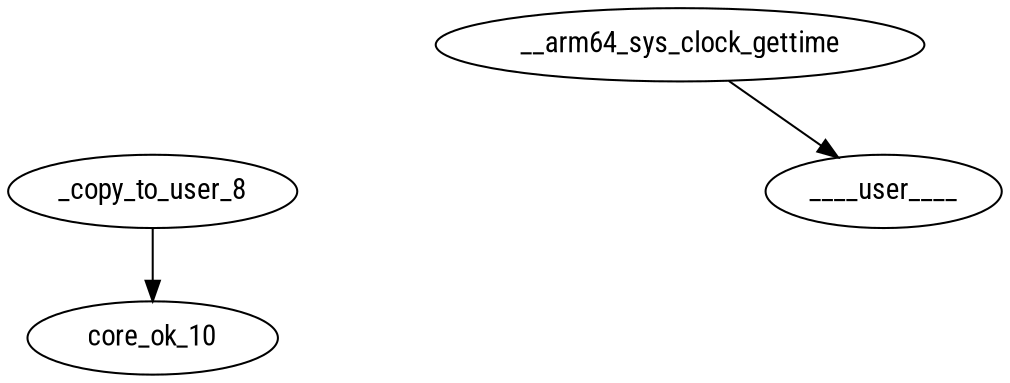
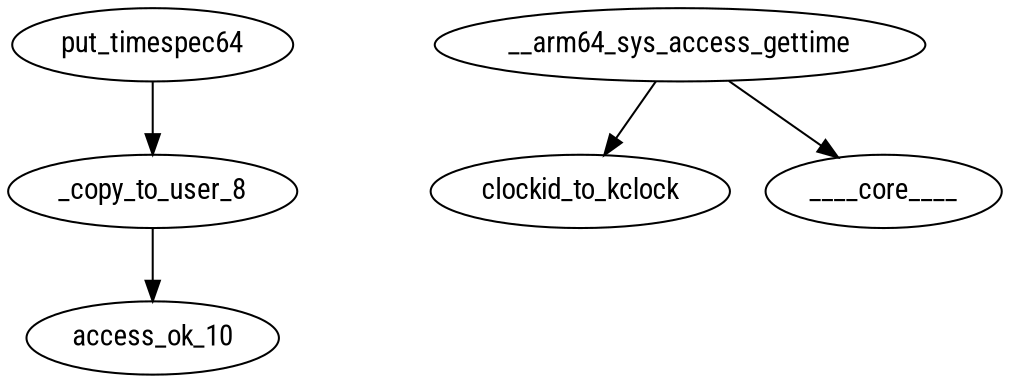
node "put_timespec64": added
node "__arm64_sys_clock_gettime": label "__arm64_sys_clock_gettime" -> "__arm64_sys_access_gettime"
node "clockid_to_kclock": added
node "____user____": label "____user____" -> "____core____"
node "core_ok_10": label "core_ok_10" -> "access_ok_10"
